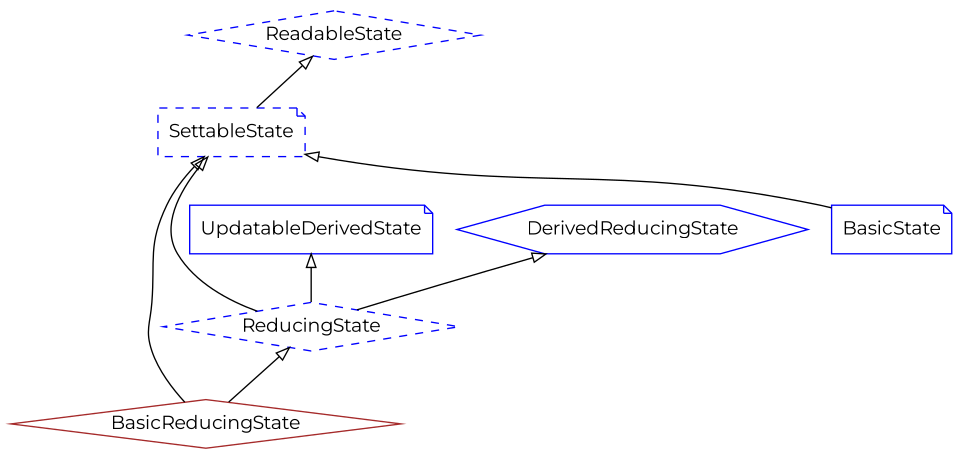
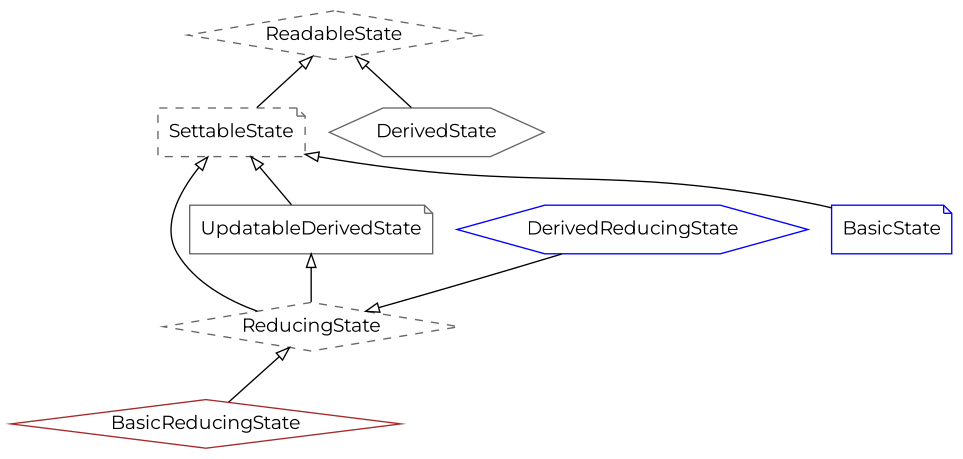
node "ReadableState": color blue -> gray40
node "SettableState": color blue -> gray40
node "DerivedState": added
node "UpdatableDerivedState": color blue -> gray40
edge "ReducingState" -> "DerivedReducingState": reversed
edge "BasicReducingState" -> "SettableState": now "UpdatableDerivedState" -> "SettableState"
node "ReducingState": color blue -> gray40
